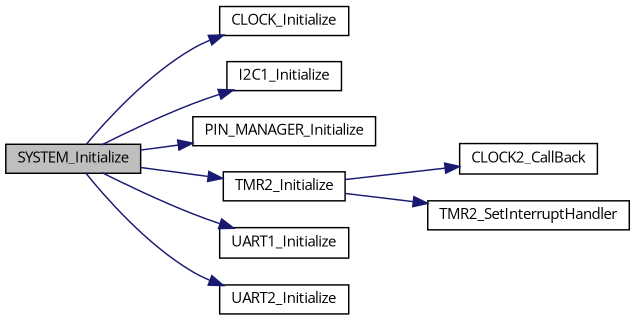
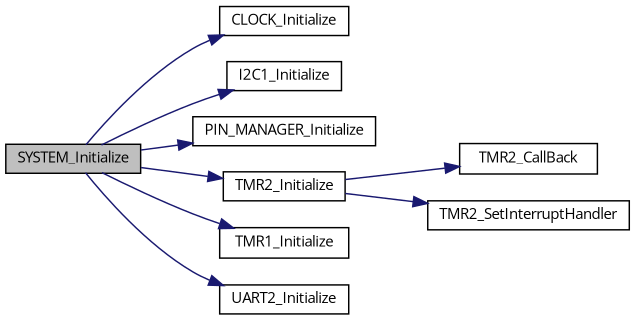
node "CLOCK2_CallBack": label "CLOCK2_CallBack" -> "TMR2_CallBack"
node "UART1_Initialize": label "UART1_Initialize" -> "TMR1_Initialize"
